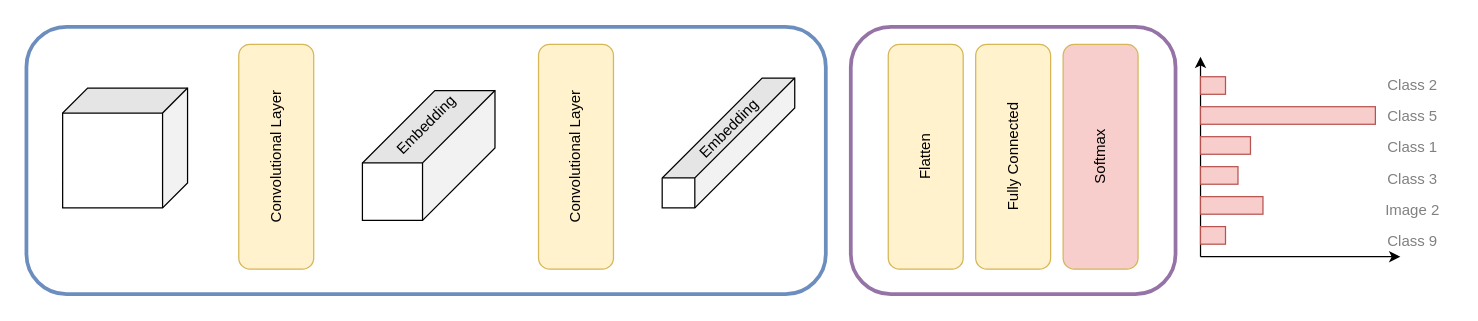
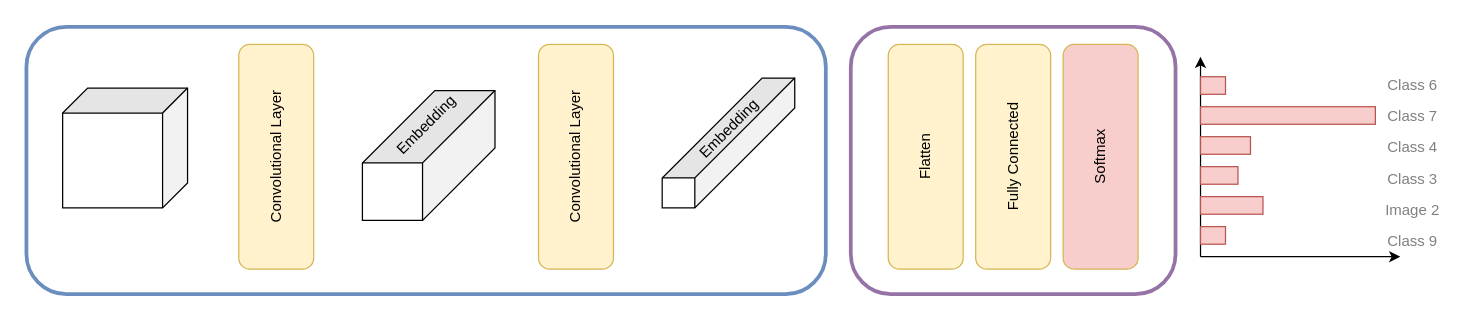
node "Class 2": label "Class 2" -> "Class 6"
node "Class 5": label "Class 5" -> "Class 7"
node "Class 1": label "Class 1" -> "Class 4"
